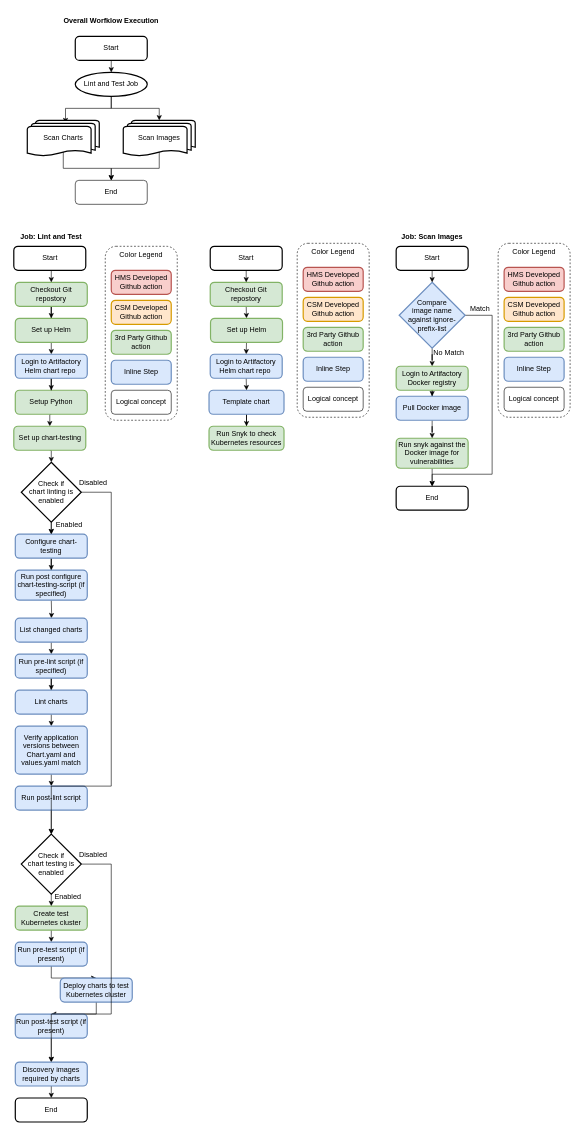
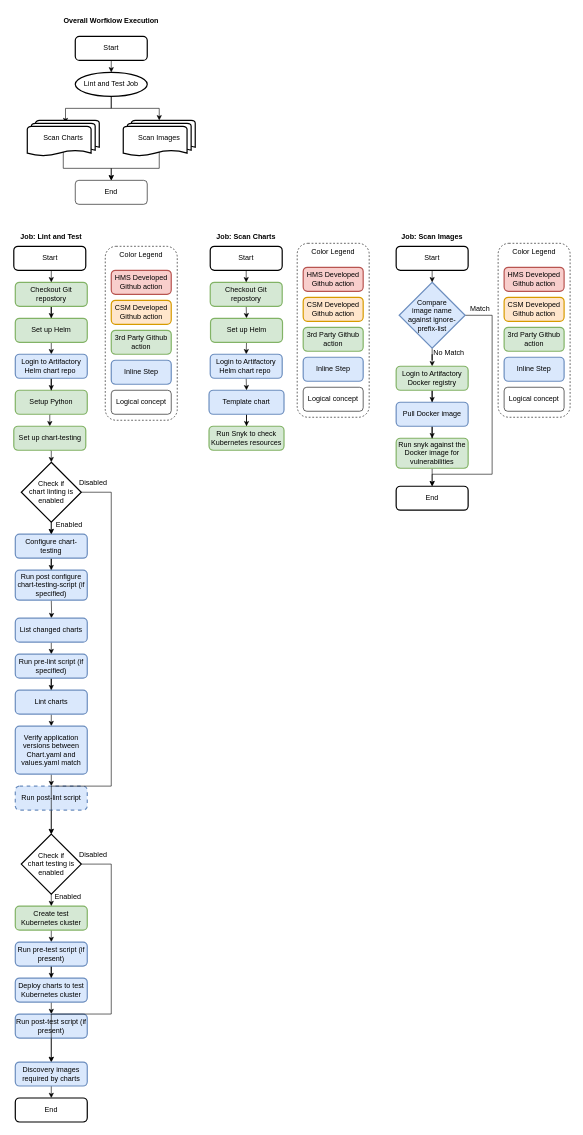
node "Job: Scan Charts": added
node "Pull Docker image": moved (432, 408) -> (432, 414)
node "Run post-lint script": style solid -> dashed
node "Deploy charts to test Kubernetes cluster": moved (96, 990) -> (51, 990)
